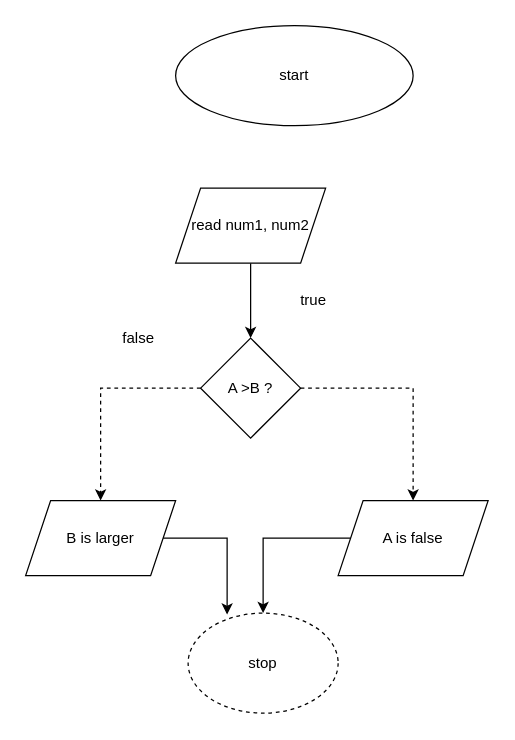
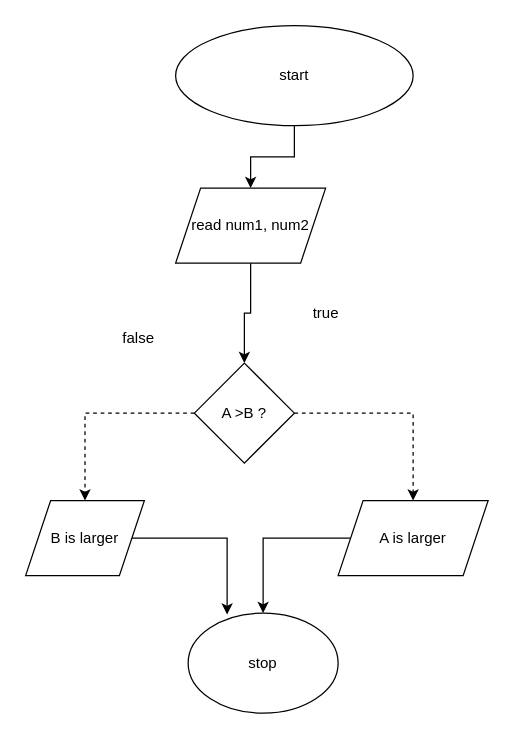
edge "start" -> "read num1, num2": added
node "true": moved (313, 301) -> (326, 313)
node "A >B ?": moved (251, 388) -> (244, 413)
node "B is larger": size 150x75 -> 119x75
node "A is false": label "A is false" -> "A is larger"
node "stop": style dashed -> solid
